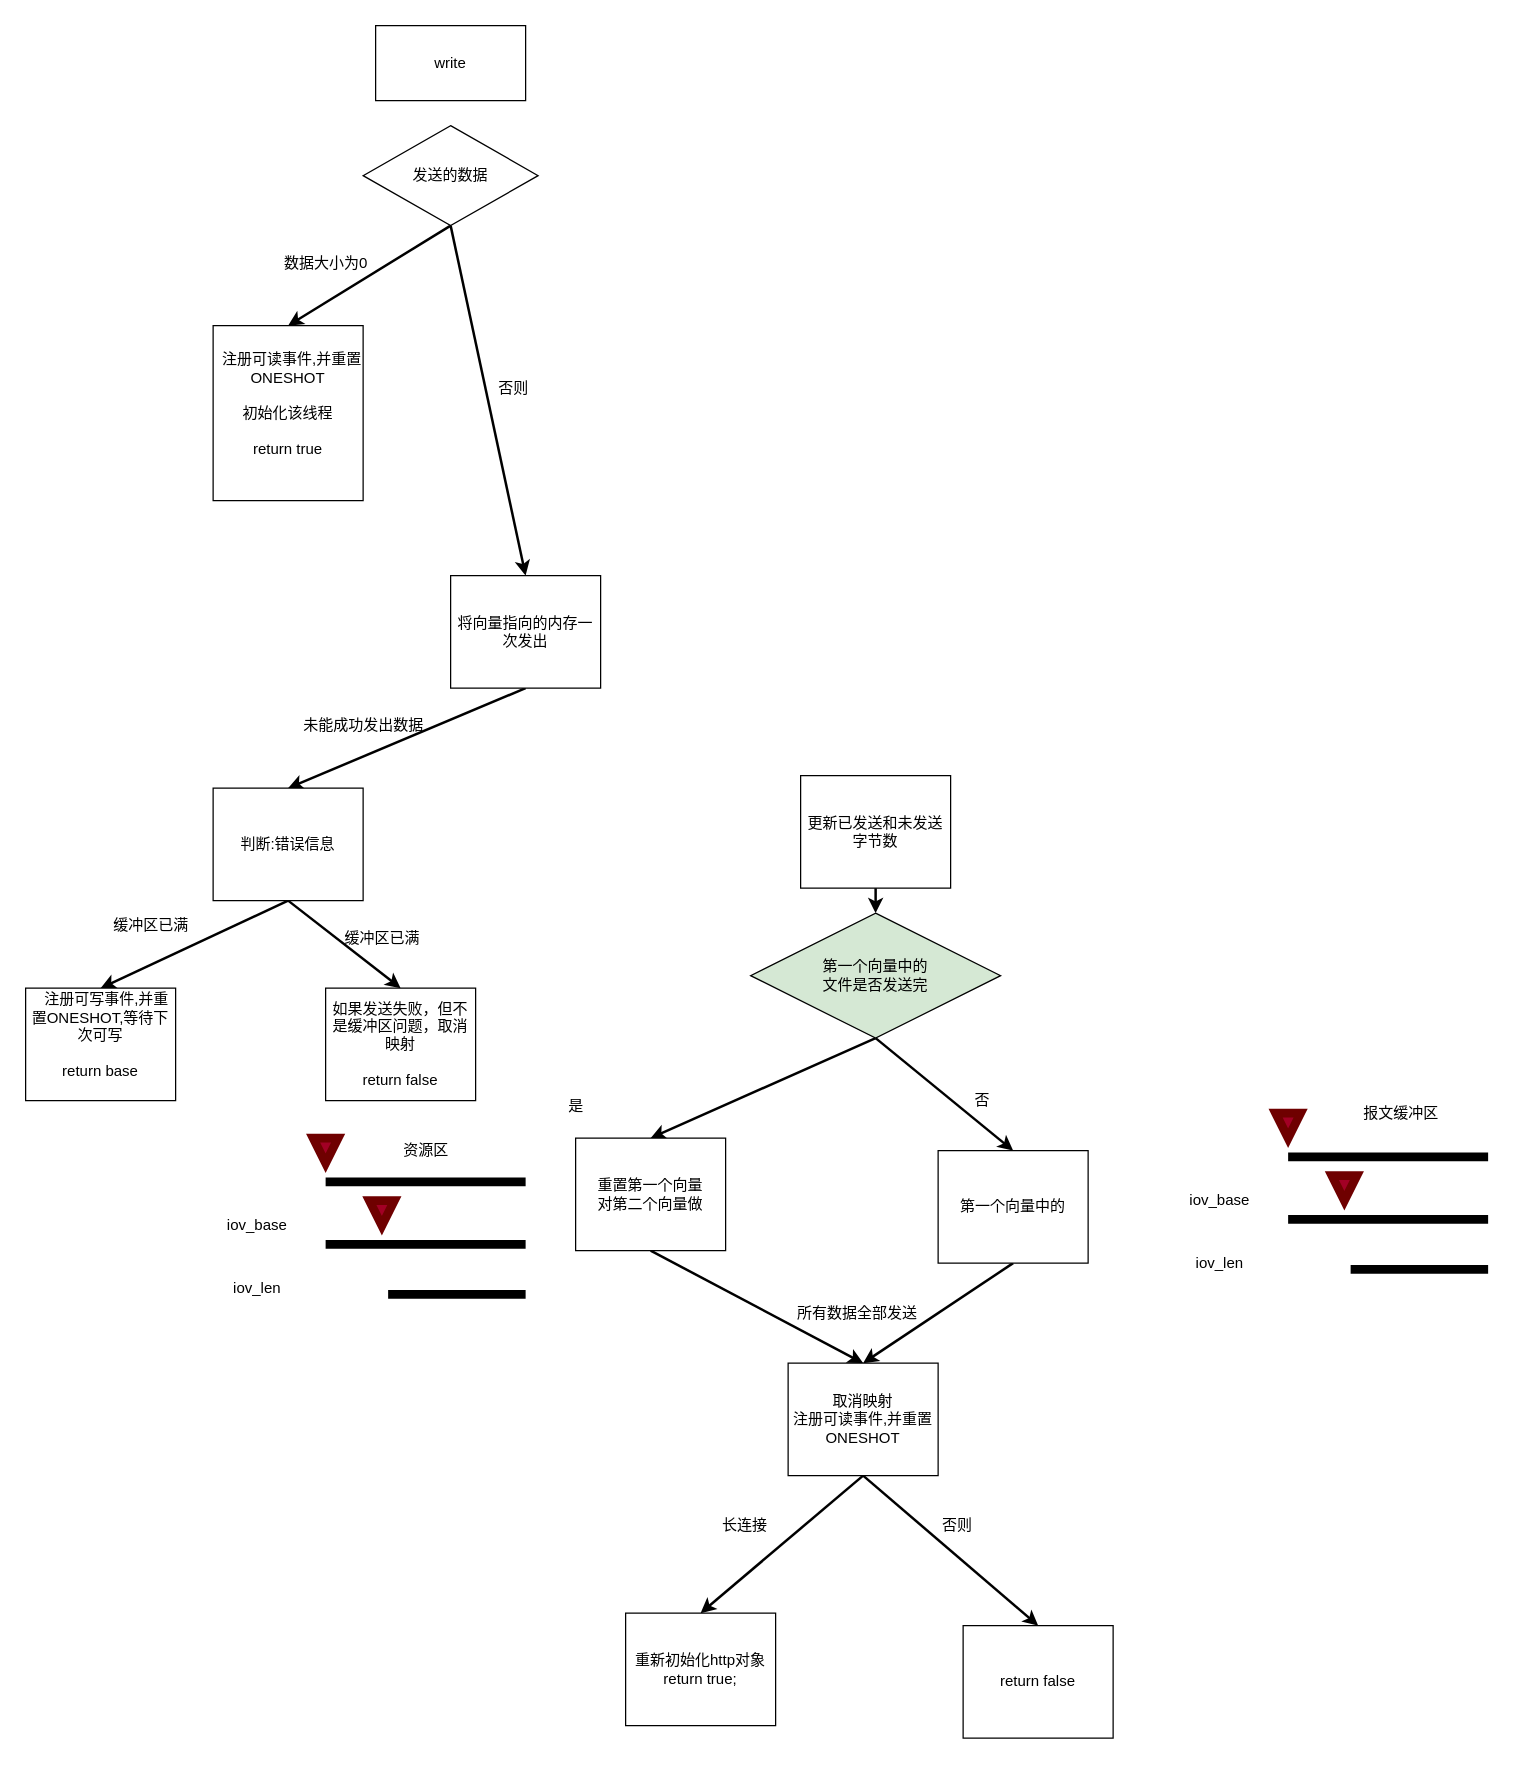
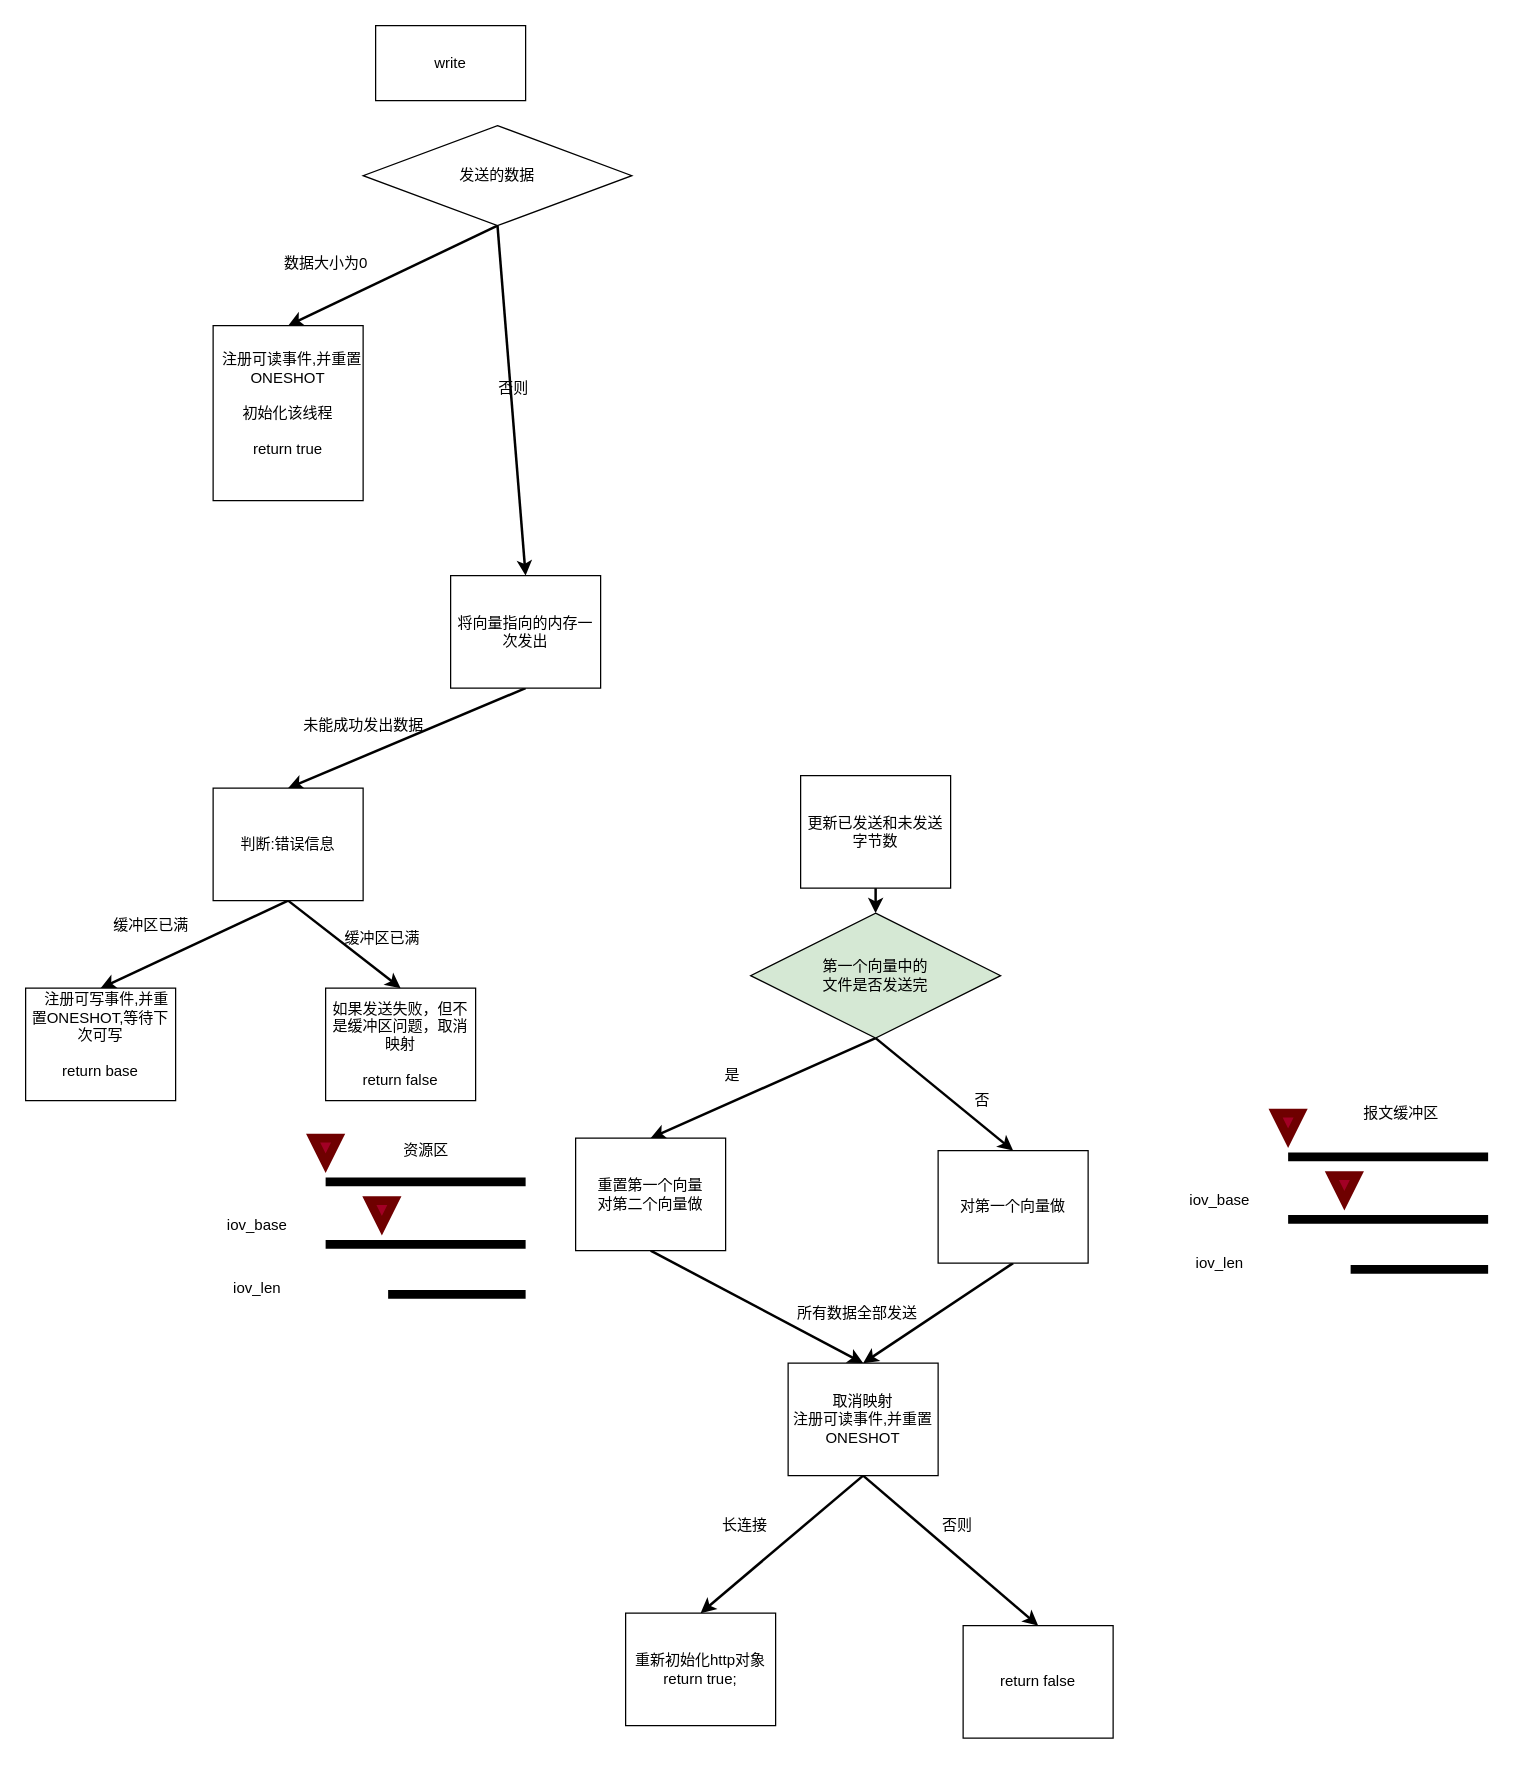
node "发送的数据": size 175x100 -> 269x100
node "是": moved (576, 1107) -> (732, 1076)
node "第一个向量中的": label "第一个向量中的" -> "对第一个向量做"
